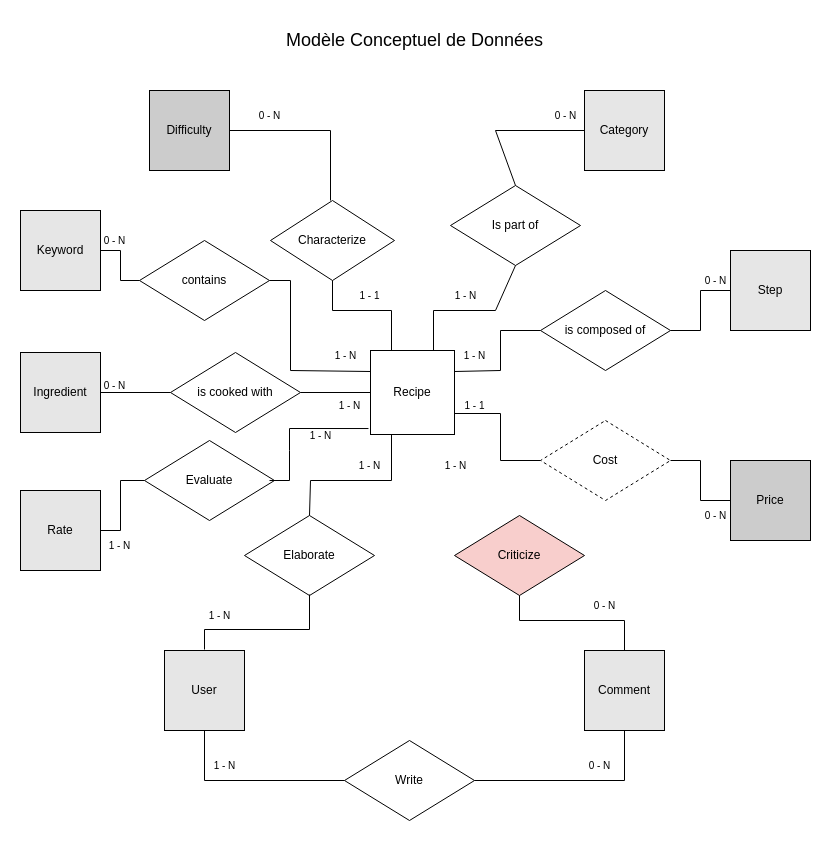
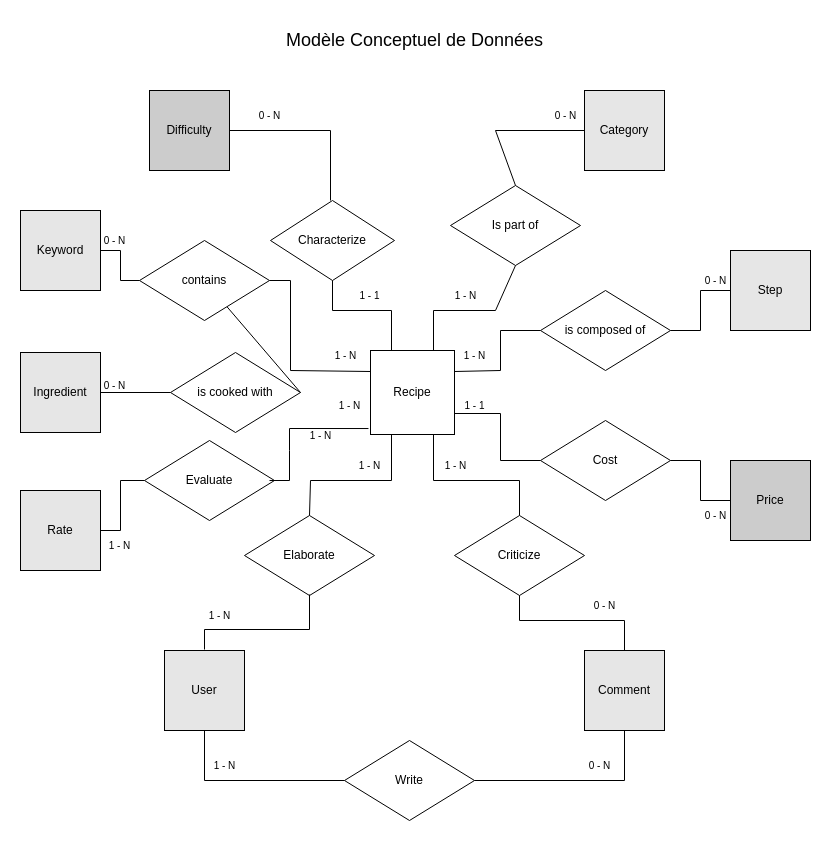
edge "is cooked with" -- "Recipe": now "is cooked with" -- "contains"
node "Cost": style dashed -> solid
edge "Recipe" -- "Criticize": added
node "Criticize": fillcolor #f8cecc -> #ffffff
